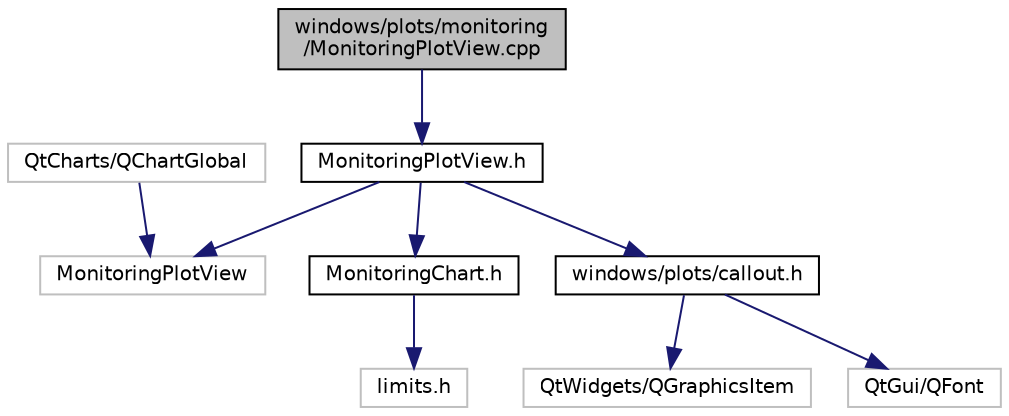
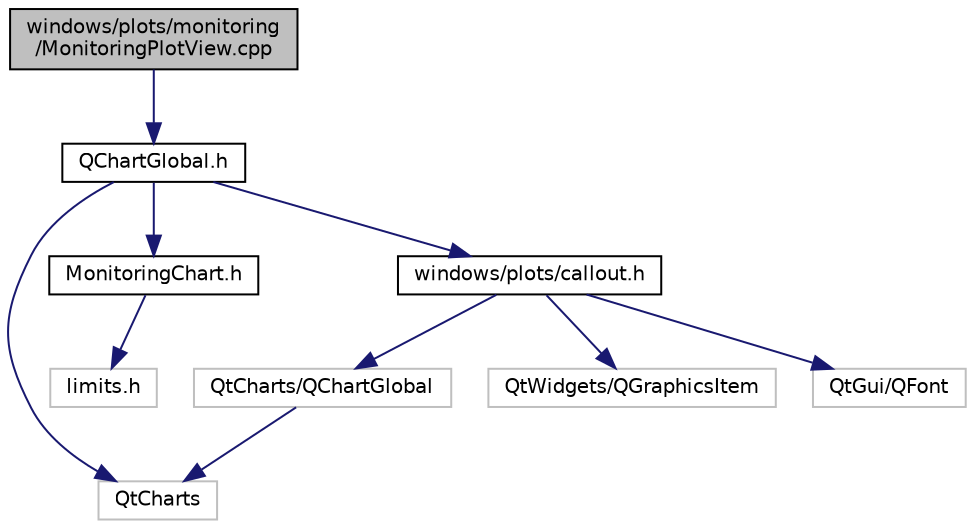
node "MonitoringPlotView.h": label "MonitoringPlotView.h" -> "QChartGlobal.h"
node "MonitoringPlotView": label "MonitoringPlotView" -> "QtCharts"
edge "windows/plots/callout.h" -> "QtCharts/QChartGlobal": added
